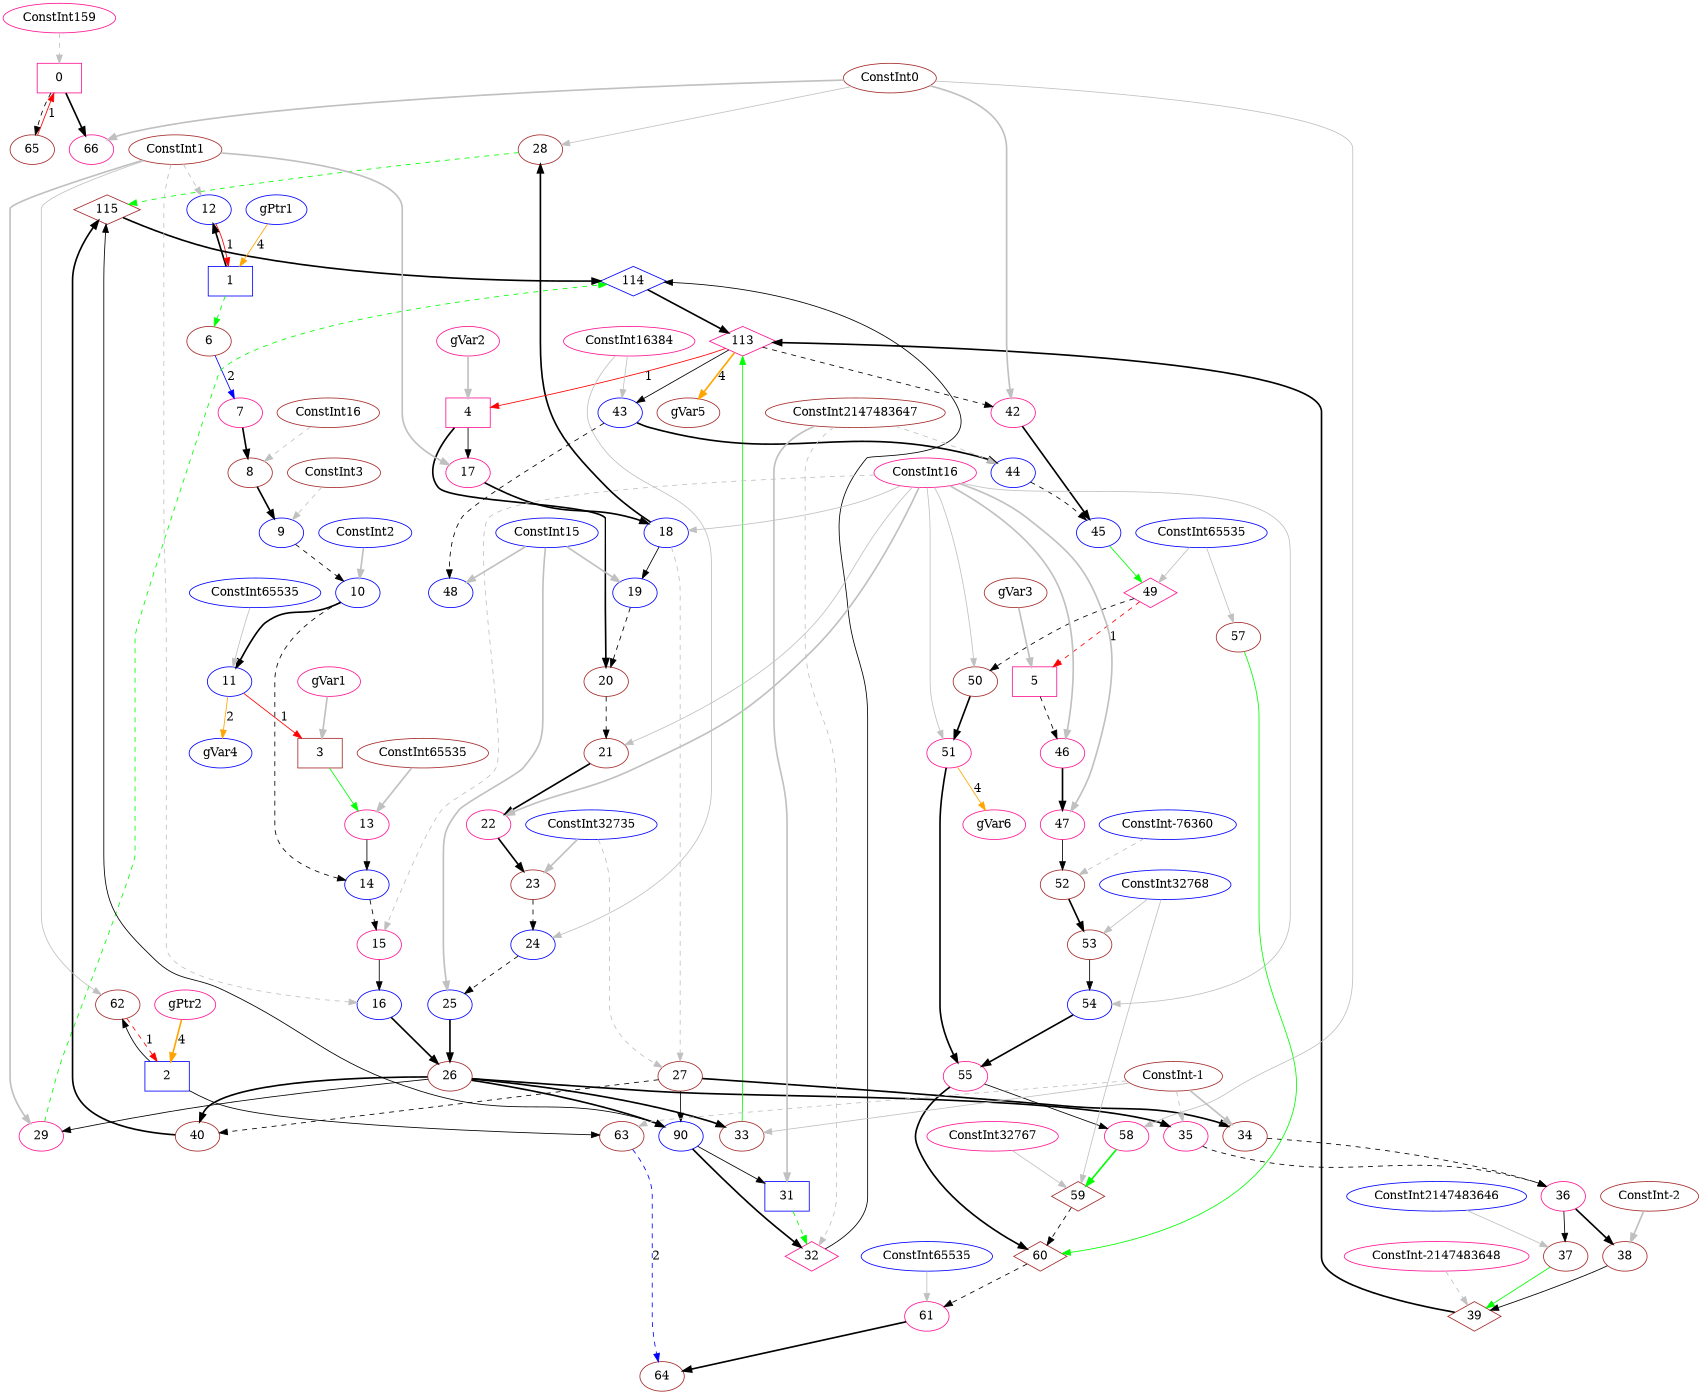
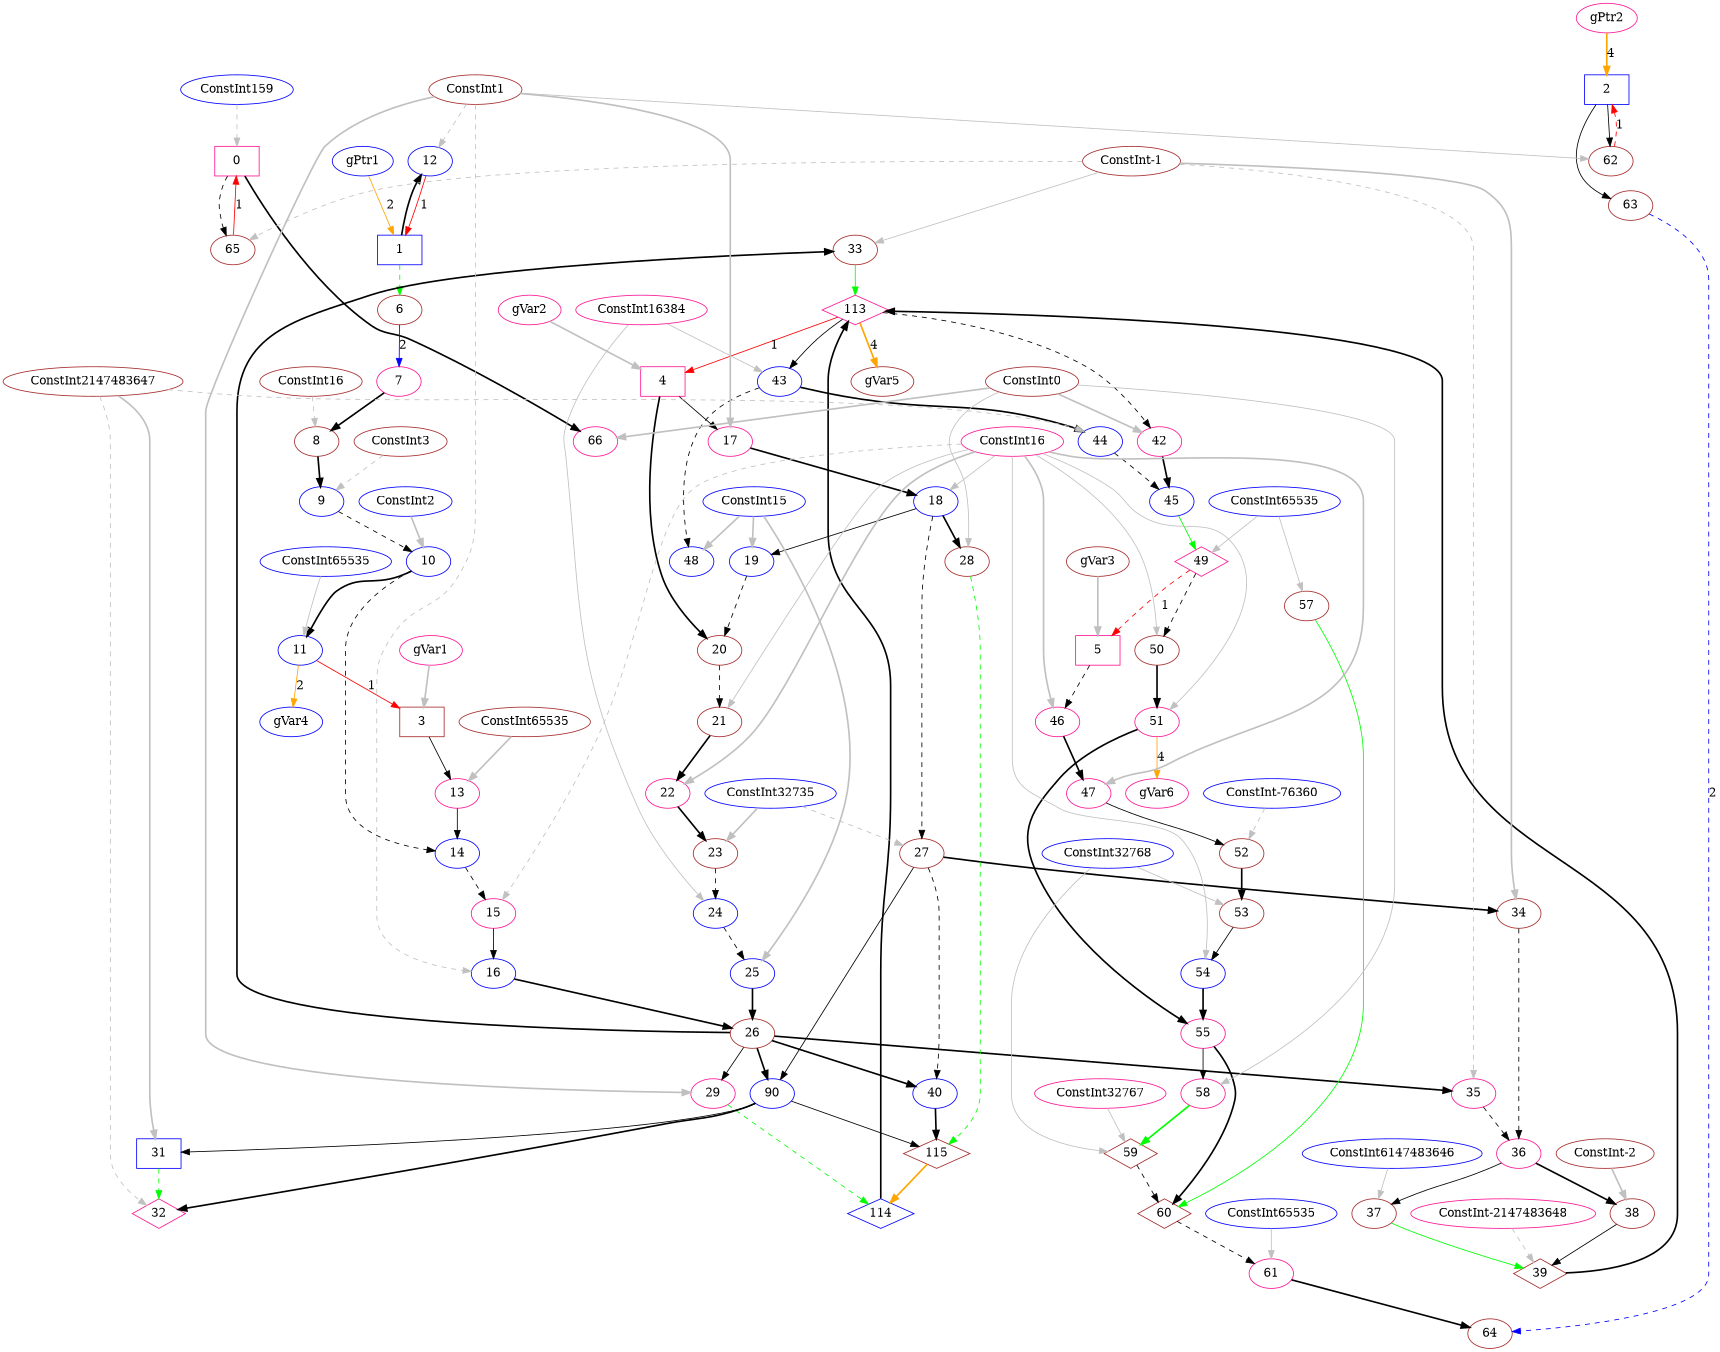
node "ConstInt159": color deeppink -> blue
edge "gPtr1" -> "1": label "4" -> "2"
edge "115" -> "114": color black -> orange
edge "32" -> "114": removed
edge "3" -> "13": color green -> black
edge "18" -> "27": color gray -> black
edge "ConstInt-1" -> "63": now "ConstInt-1" -> "65"
node "40": color brown -> blue
node "ConstInt2147483646": label "ConstInt2147483646" -> "ConstInt6147483646"
